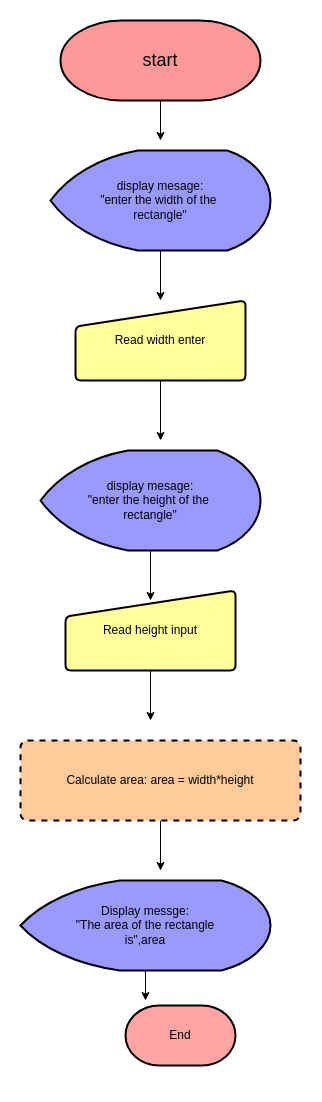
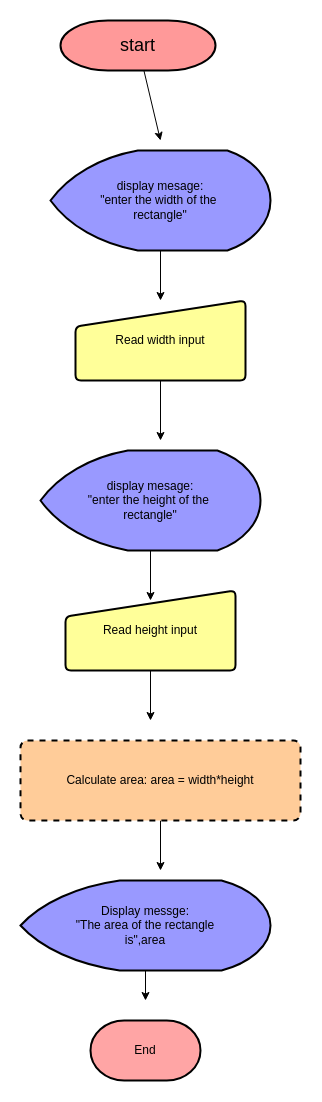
node "start": size 200x80 -> 155x50
node "Read width enter": label "Read width enter" -> "Read width input"
node "End": moved (181, 1036) -> (146, 1051)
